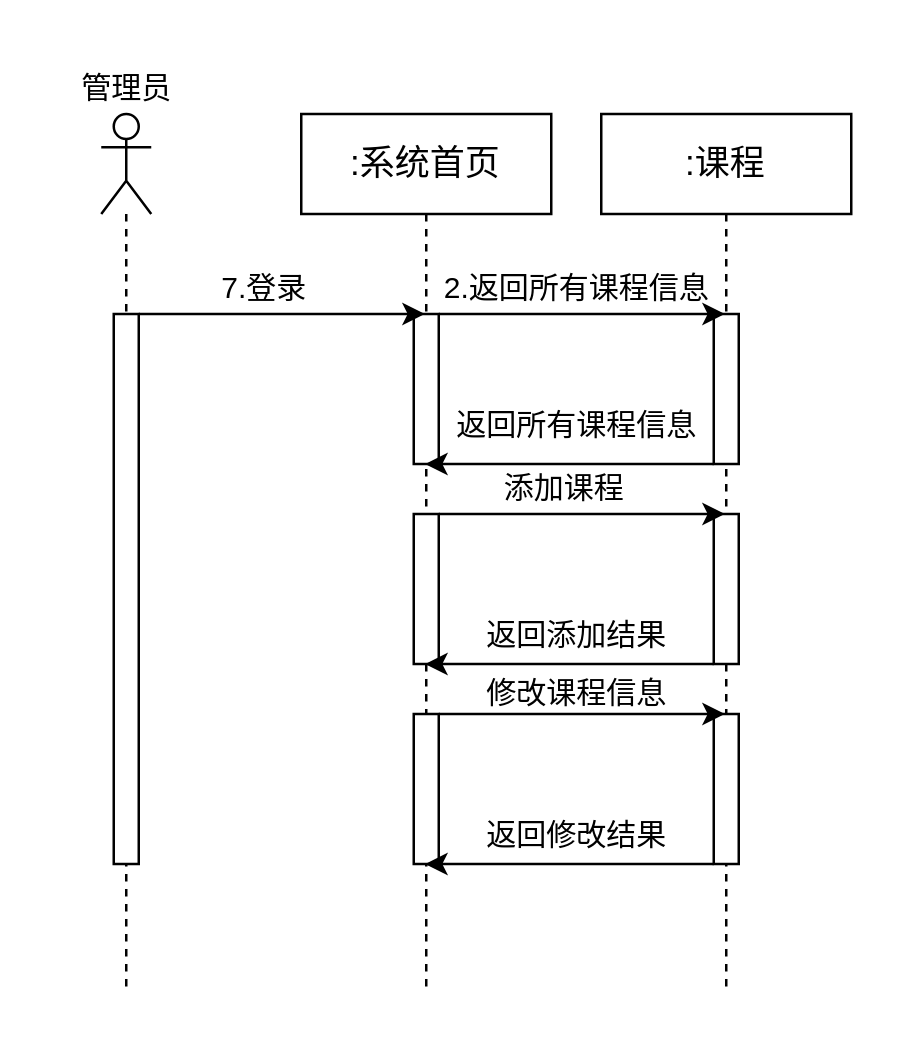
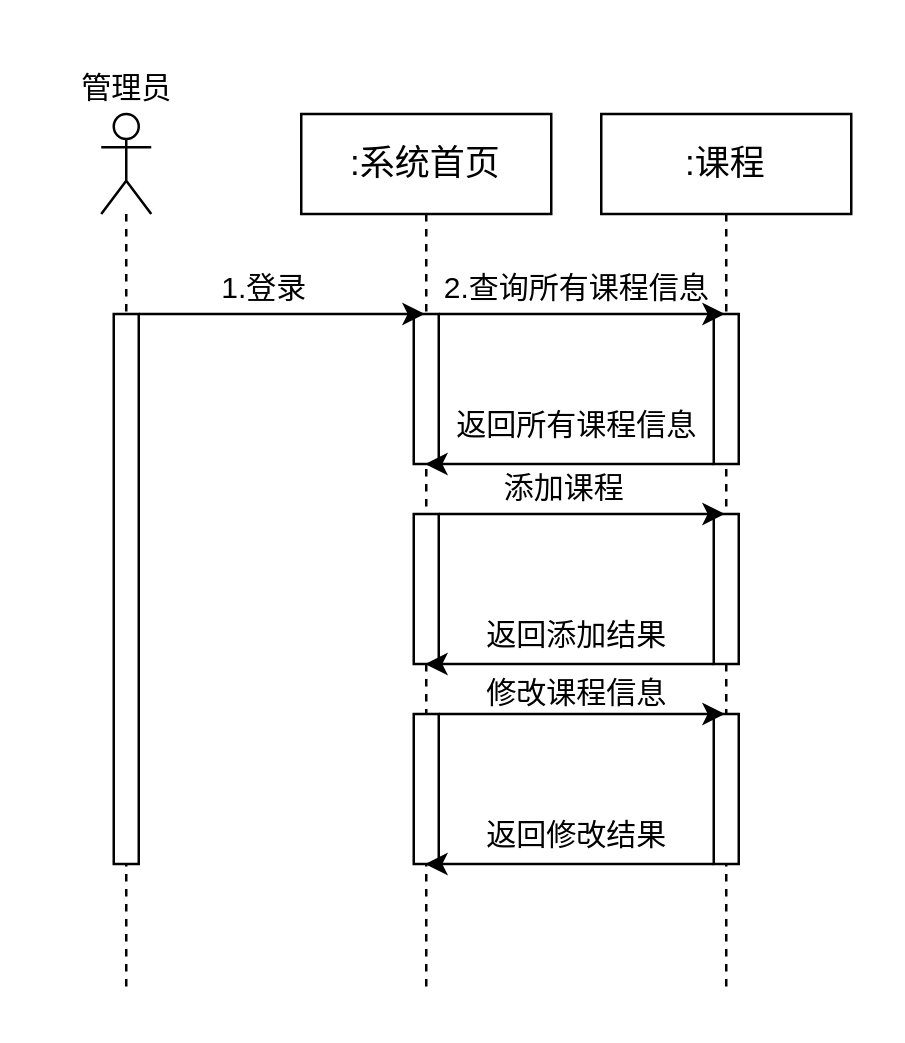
node "7.登录": label "7.登录" -> "1.登录"
node "2.返回所有课程信息": label "2.返回所有课程信息" -> "2.查询所有课程信息"
